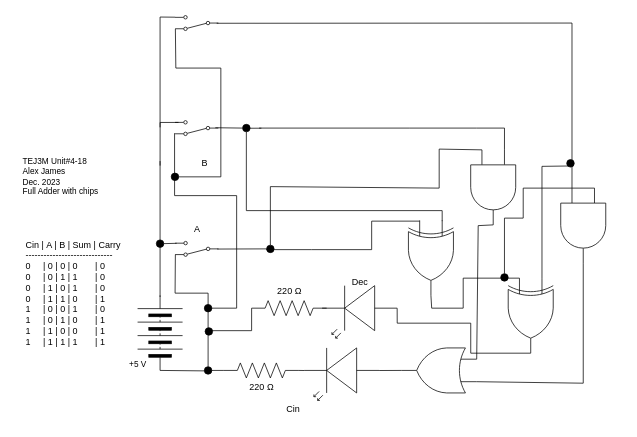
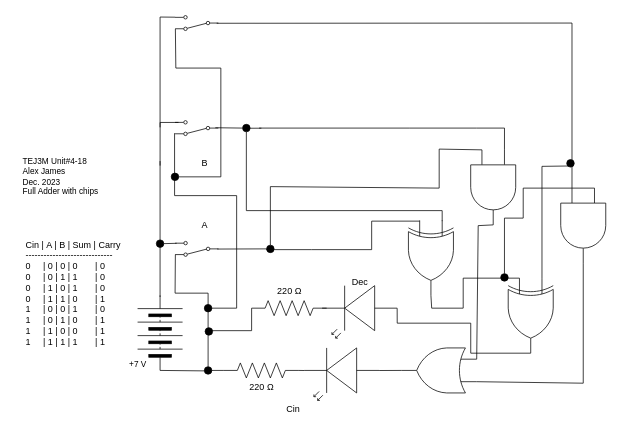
node "A": moved (197, 229) -> (204, 225)
node "+5 V": label "+5 V" -> "+7 V"
